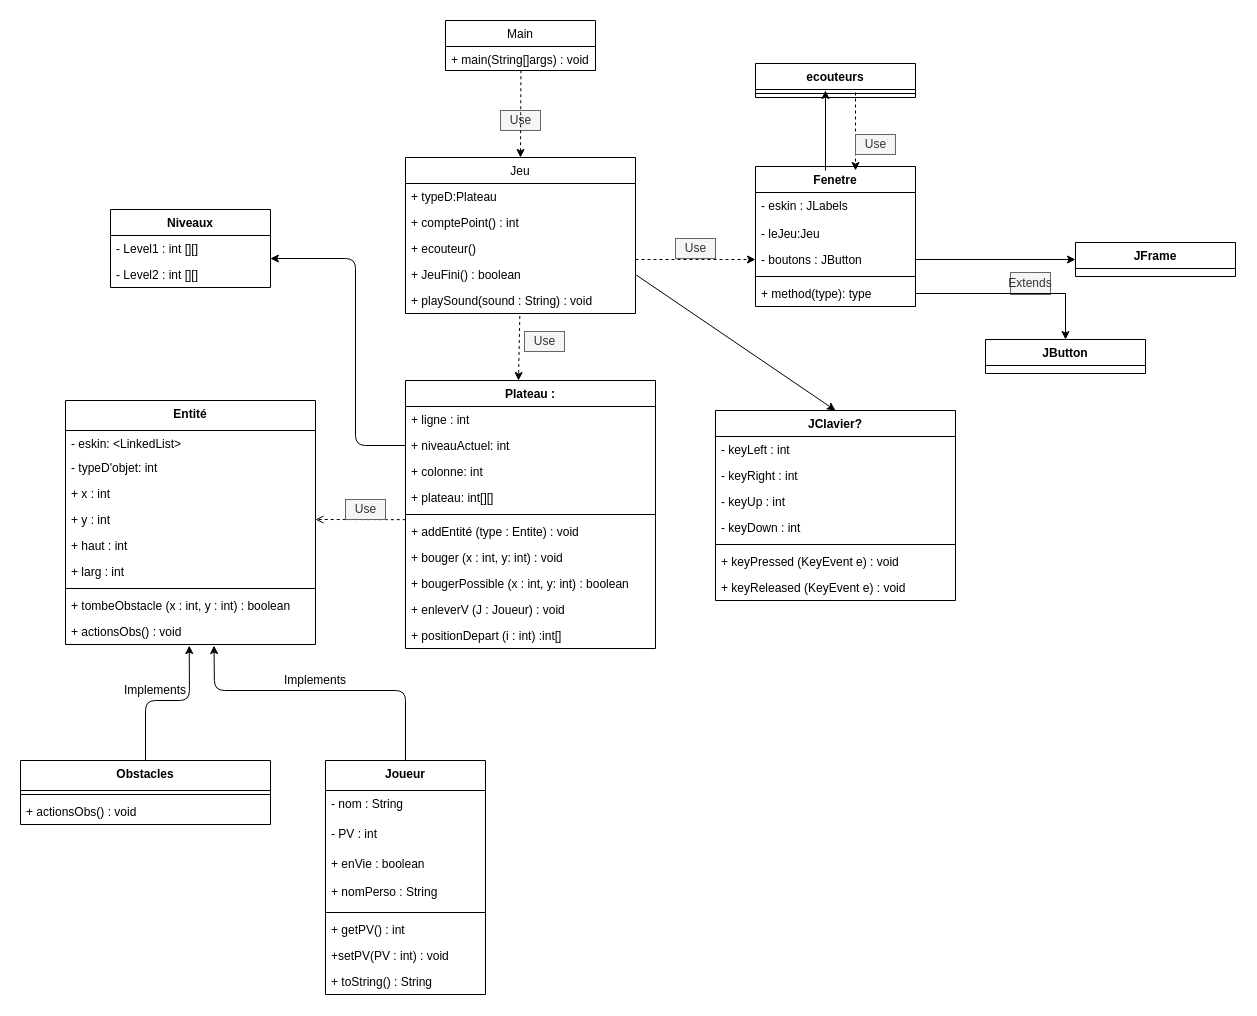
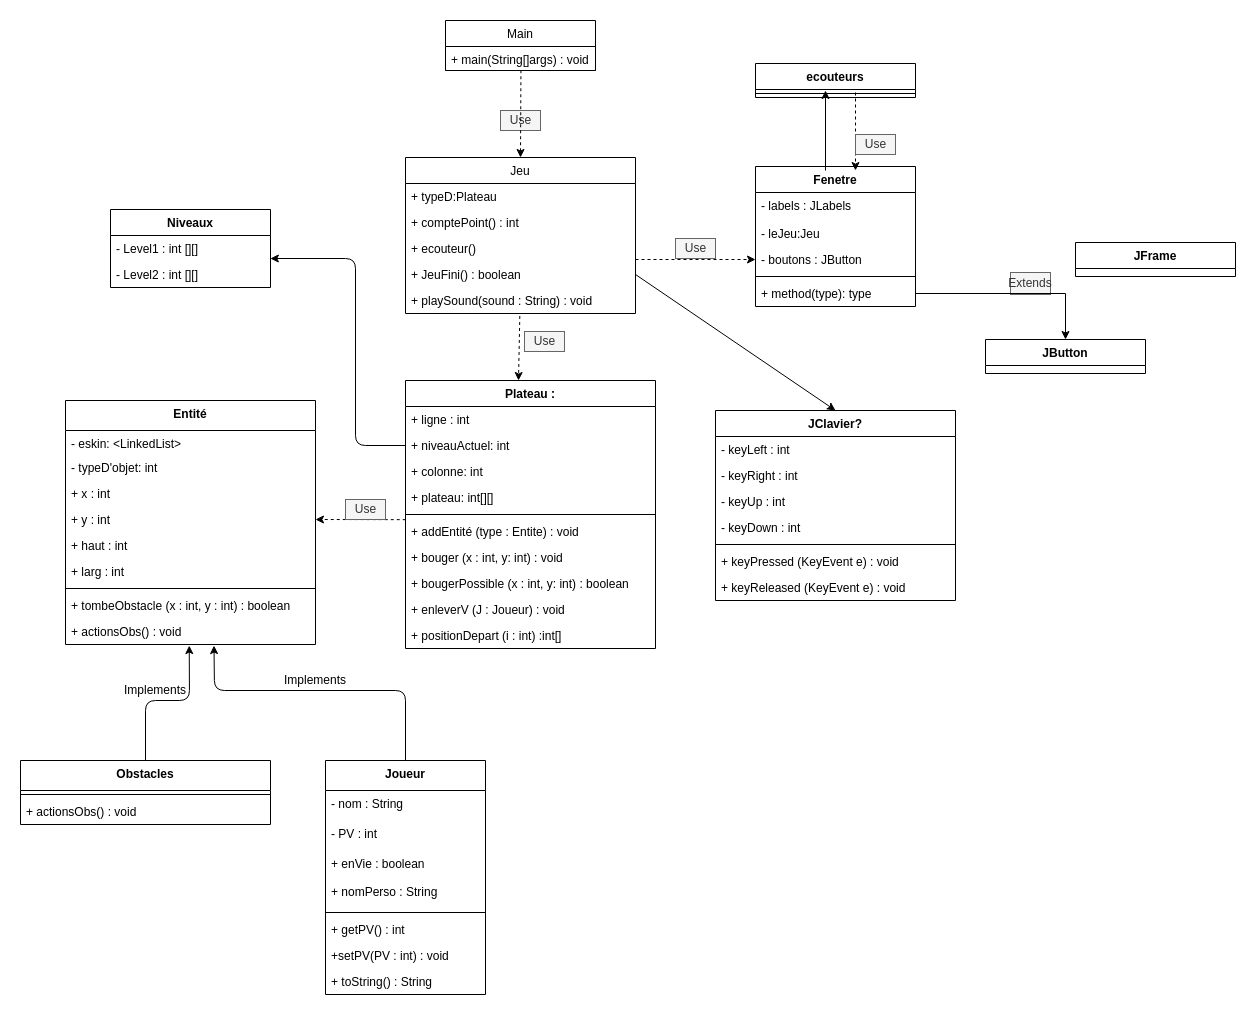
node "- eskin : JLabels": label "- eskin : JLabels" -> "- labels : JLabels"
edge "- boutons : JButton" -> "JFrame": removed
edge "+ addEntité (type : Entite) : void" -> "+ y : int": arrowhead open -> classic
